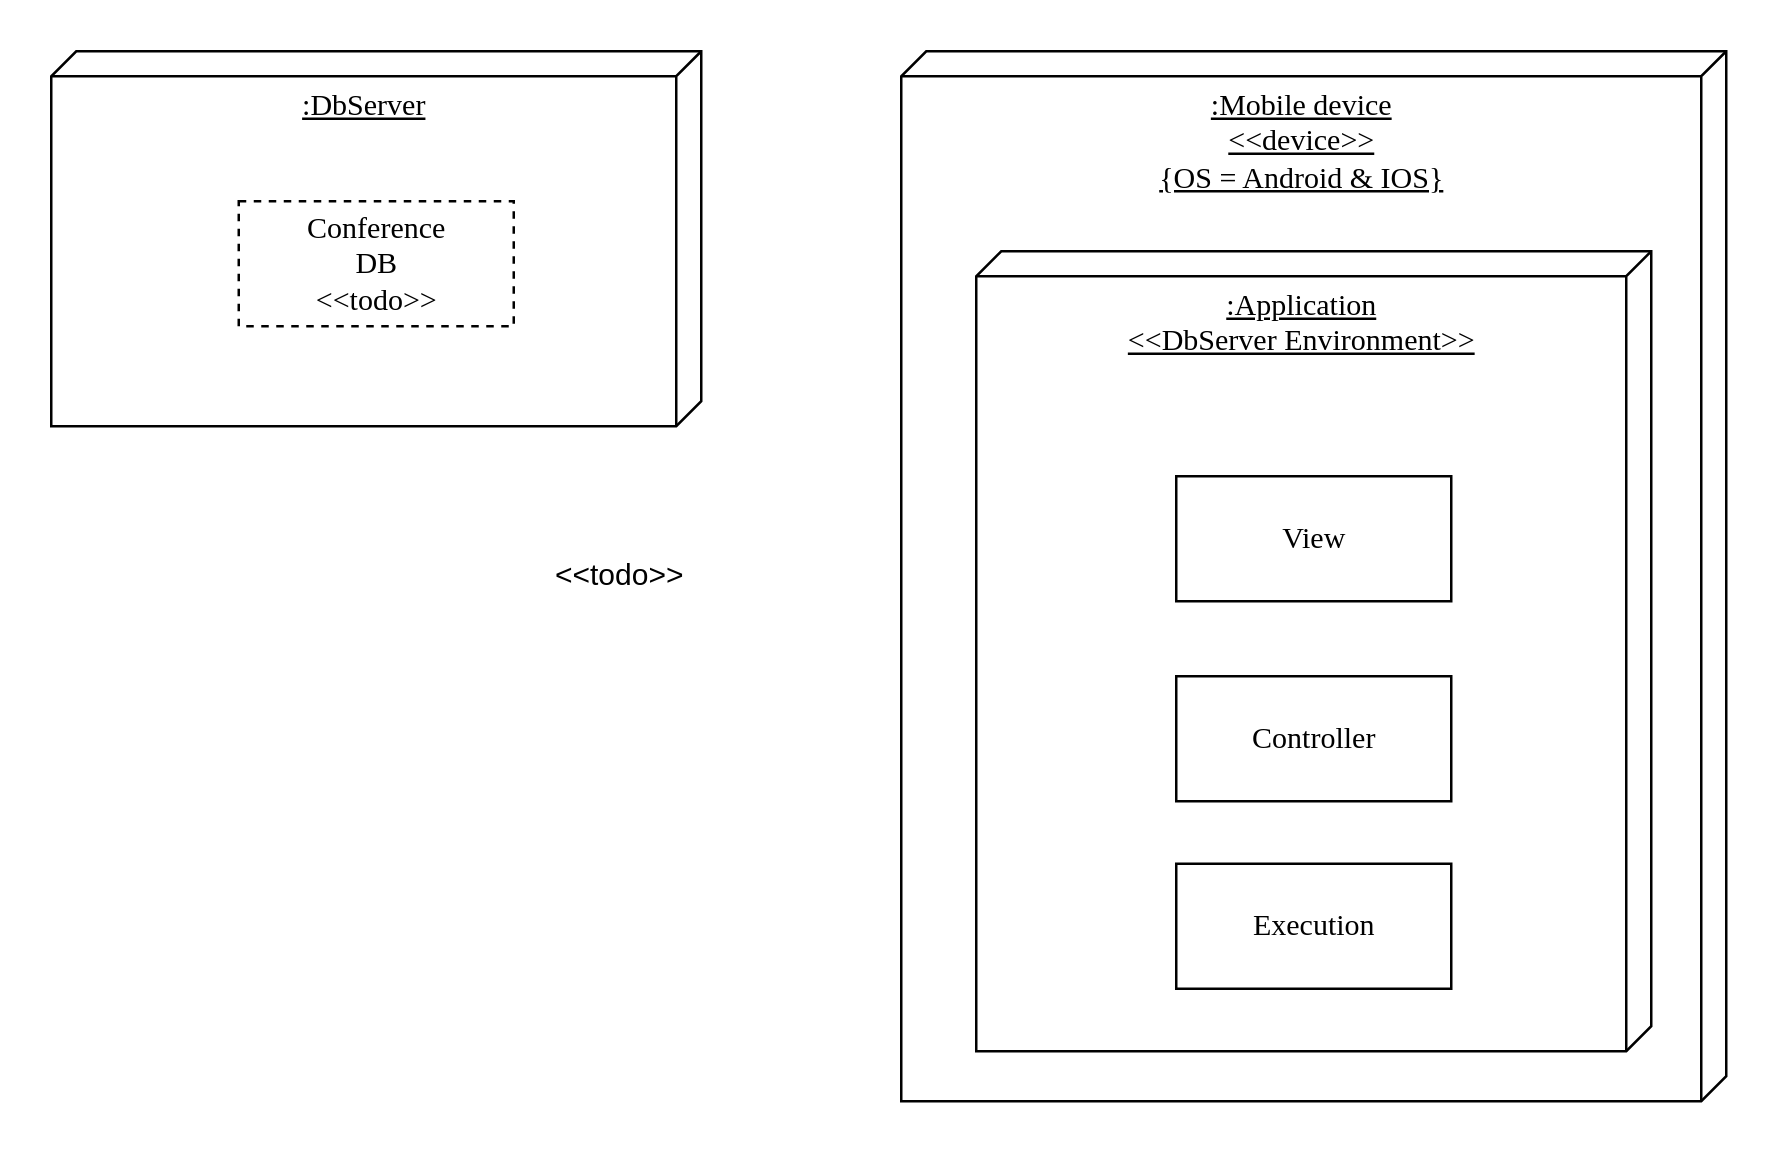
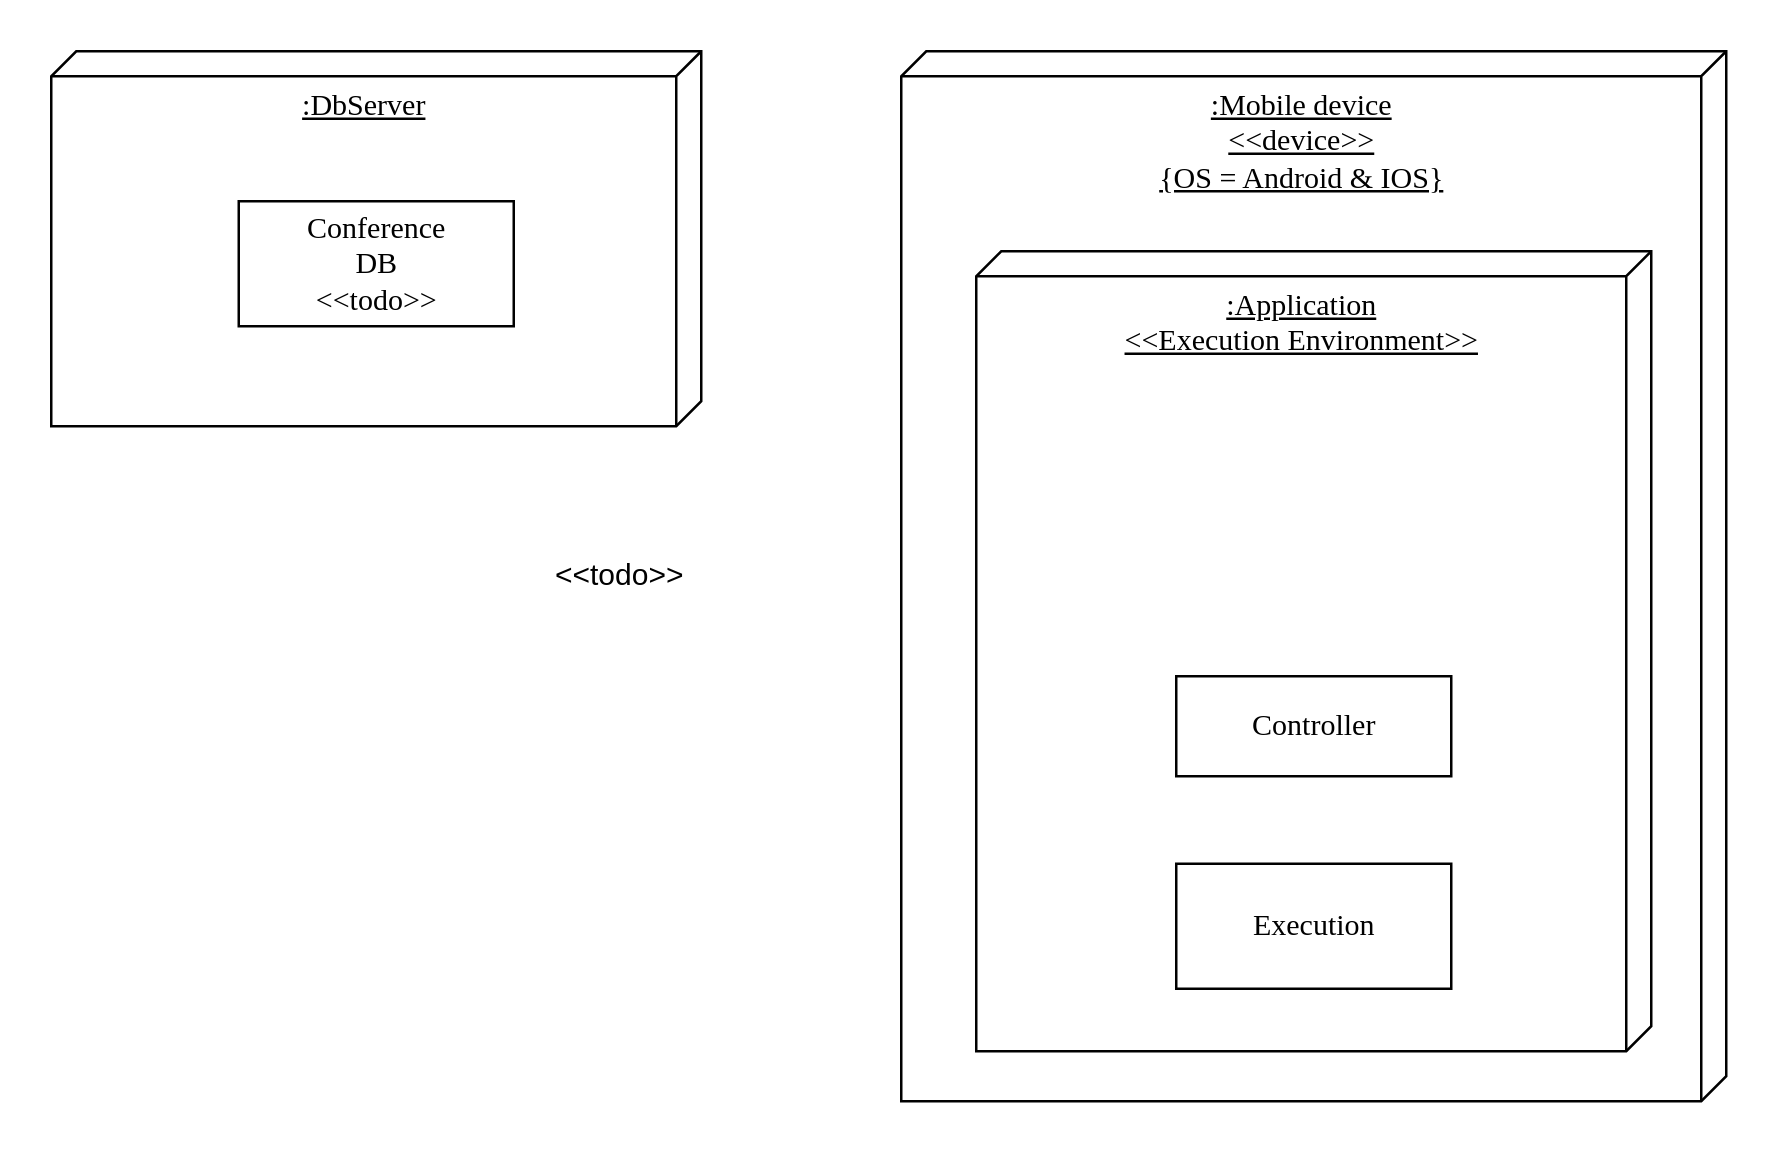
node "Conference DB <<todo>>": style dashed -> solid
node ":Application <<DbServer Environment>>": label ":Application <<DbServer Environment>>" -> ":Application <<Execution Environment>>"
node "View": removed
node "Controller": size 275x125 -> 275x100
